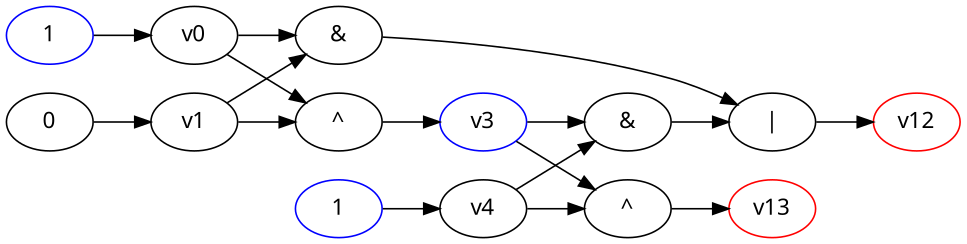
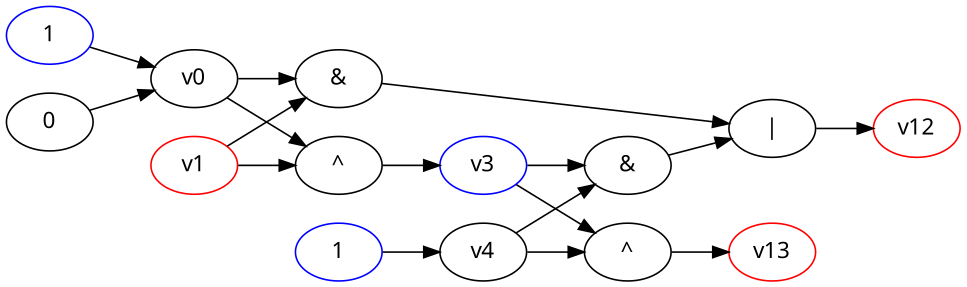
edge "0" -> "v1": now "0" -> "v0"
node "v1": color black -> red
